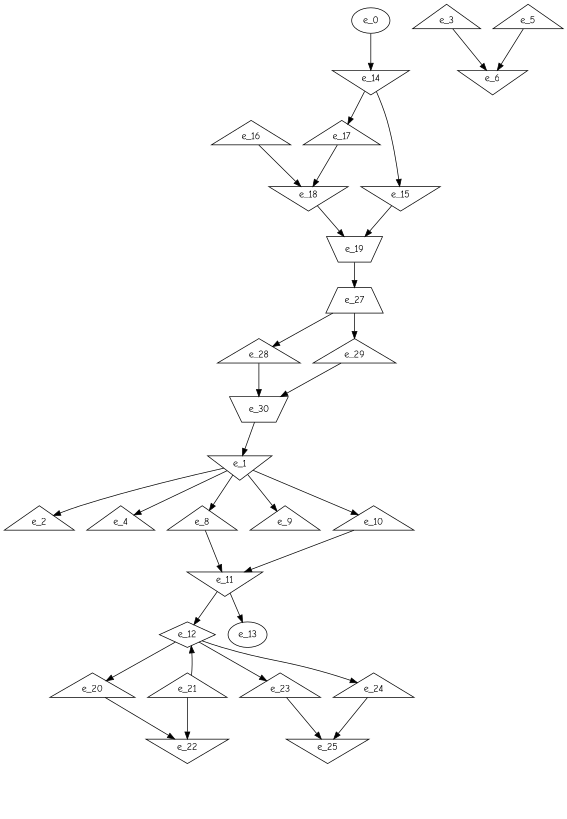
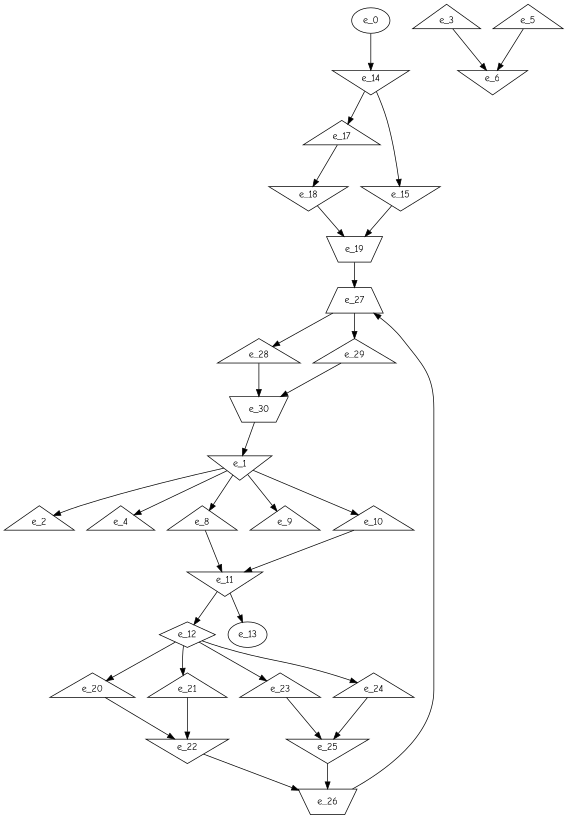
node "e_16": removed
edge "e_21" -> "e_12": reversed
node "e_26": added
